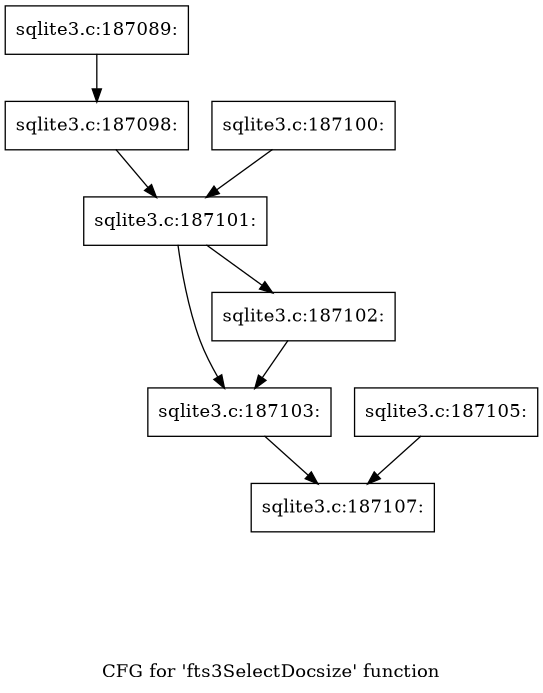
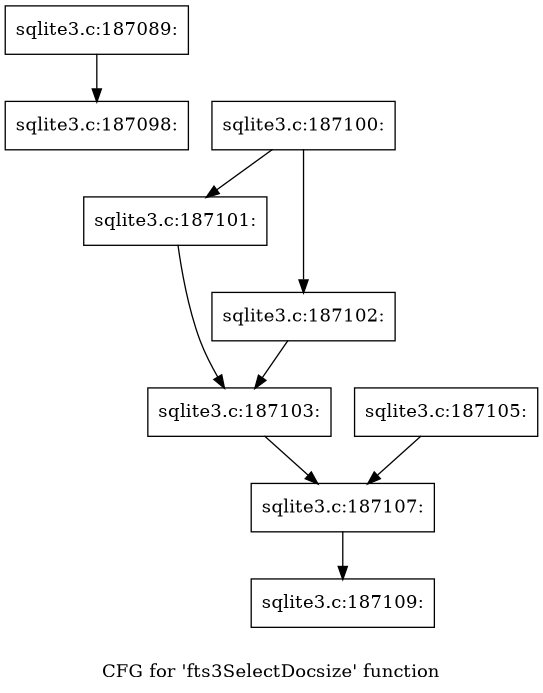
edge "sqlite3.c:187098:" -> "sqlite3.c:187101:": removed
edge "sqlite3.c:187101:" -> "sqlite3.c:187102:": now "sqlite3.c:187100:" -> "sqlite3.c:187102:"
node "sqlite3.c:187109:": added
